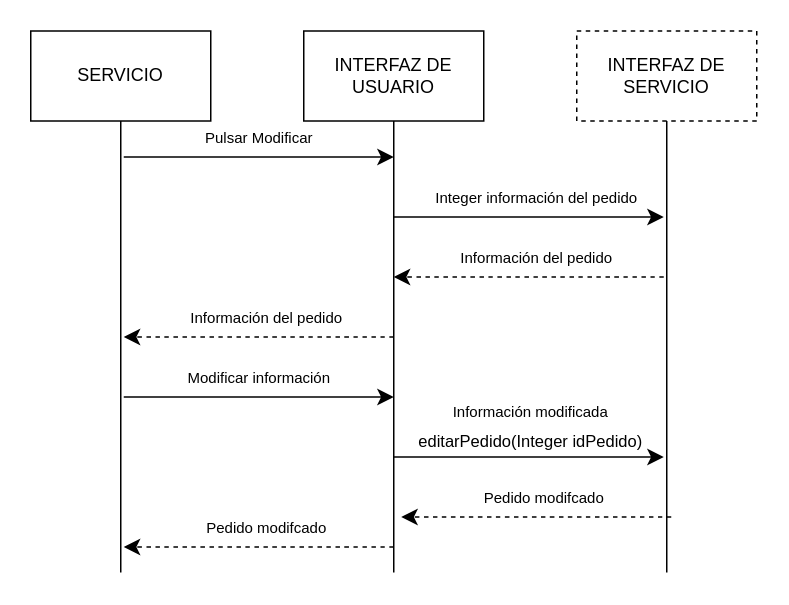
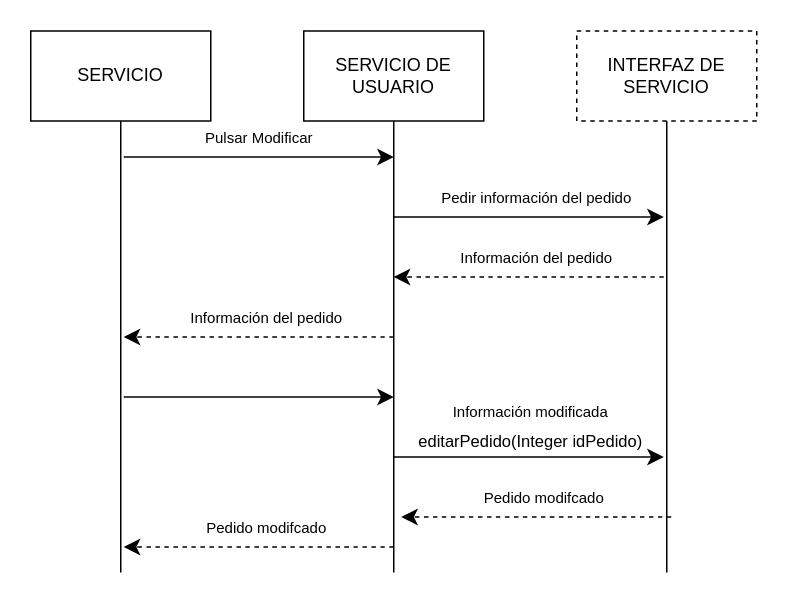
node "INTERFAZ DE USUARIO": label "INTERFAZ DE USUARIO" -> "SERVICIO DE USUARIO"
node "Integer información del pedido": label "Integer información del pedido" -> "Pedir información del pedido"
node "Modificar información": removed
